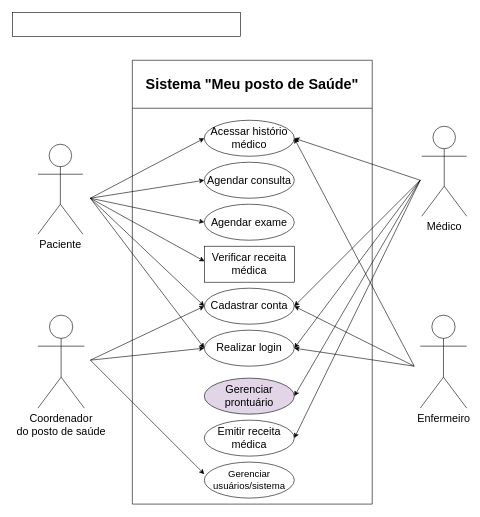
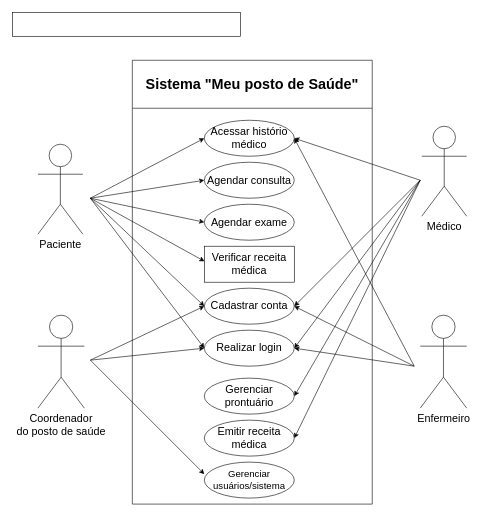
node "Gerenciar prontuário": fillcolor #e1d5e7 -> #ffffff
